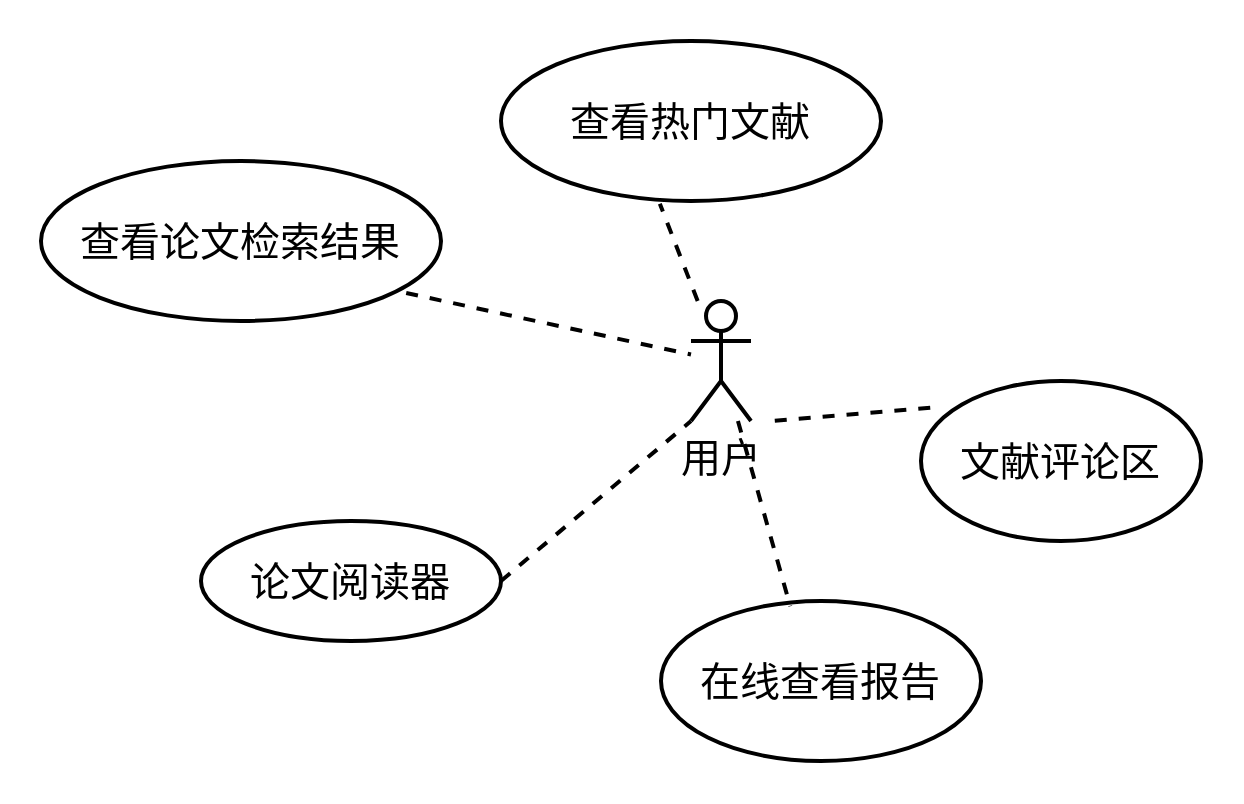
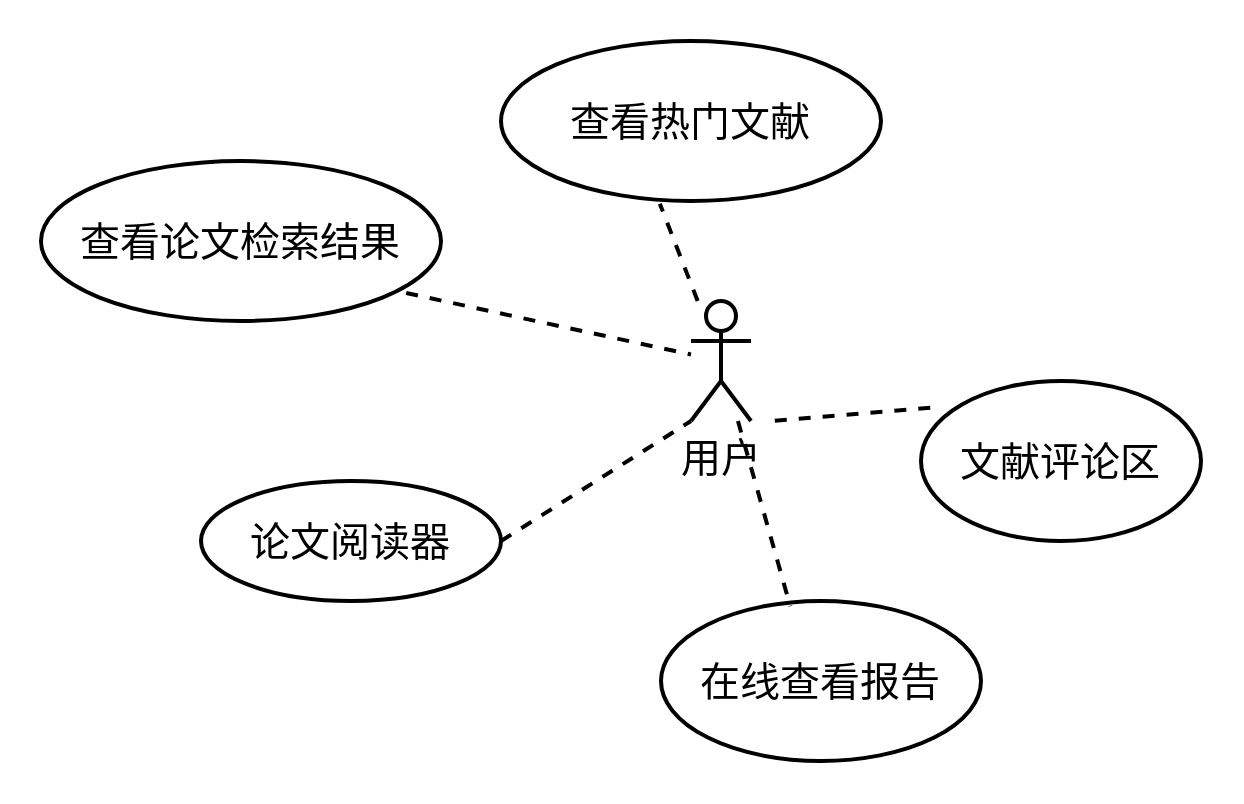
node "论文阅读器": moved (351, 581) -> (351, 541)
